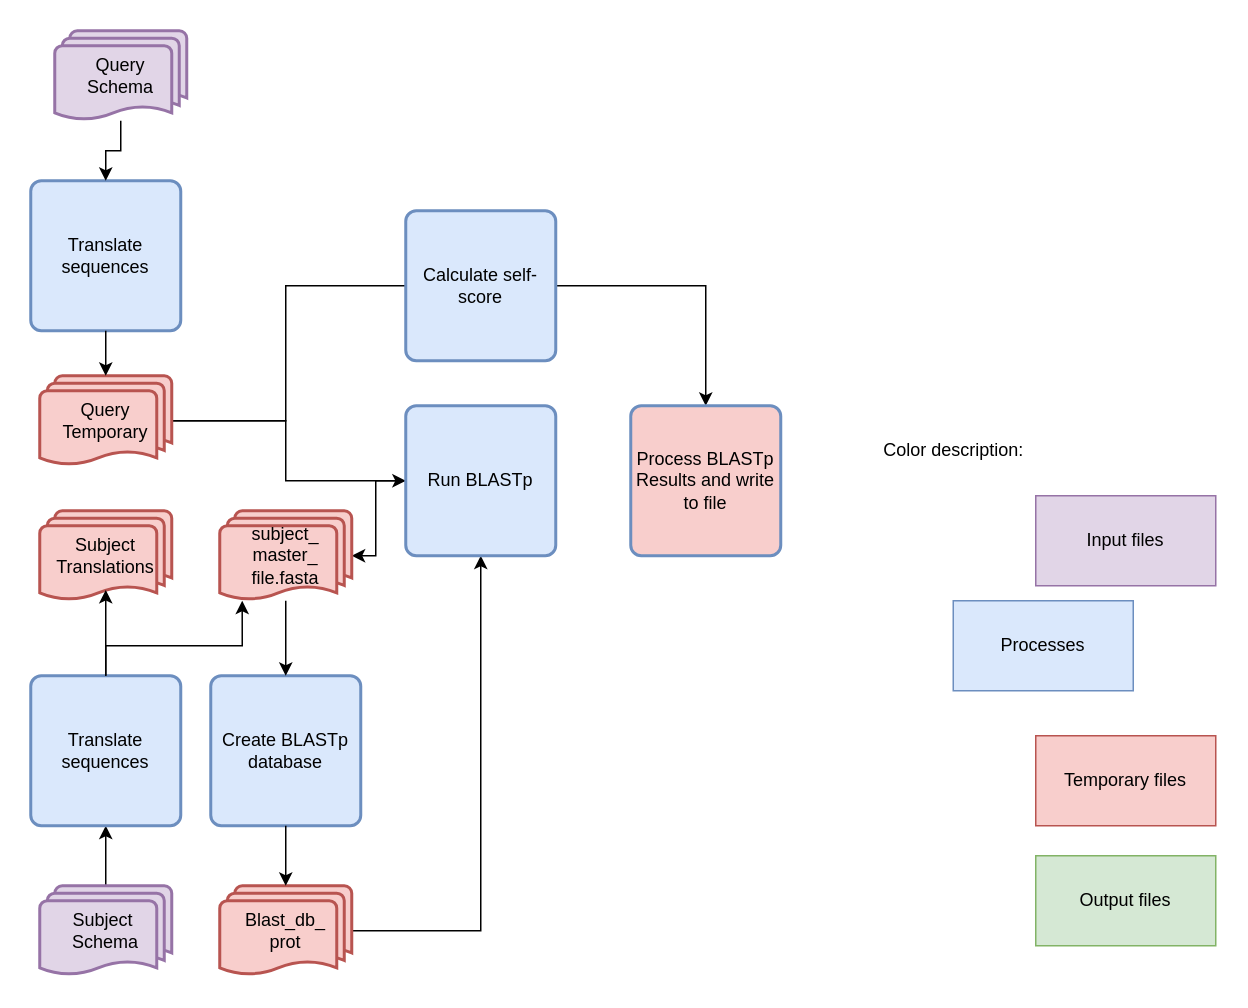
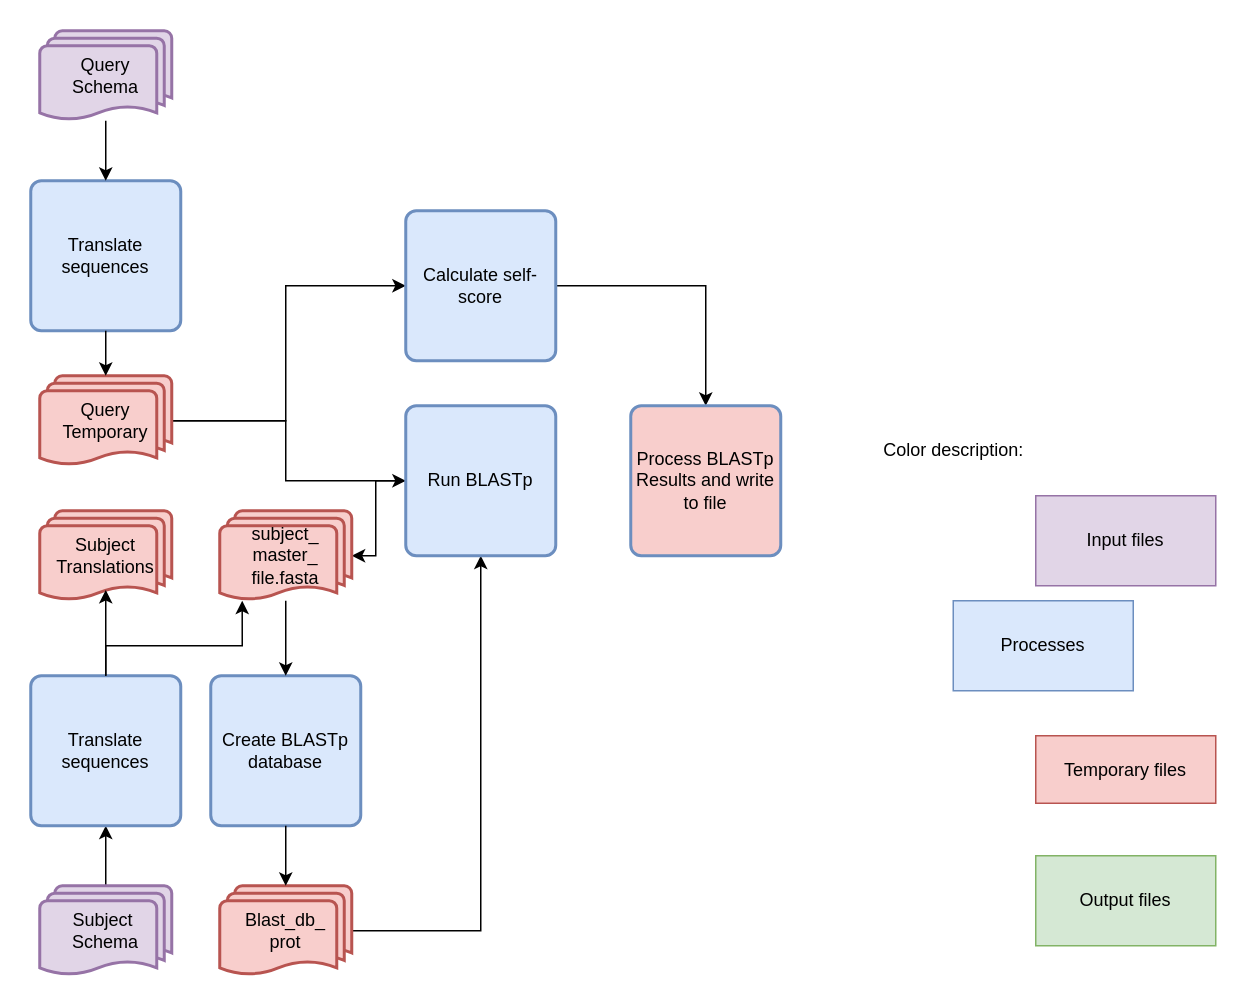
node "Query Schema": moved (121, 76) -> (106, 76)
edge "Calculate self-score" -- "Query Temporary": arrowhead none -> classic
node "Temporary files": size 180x90 -> 180x68
